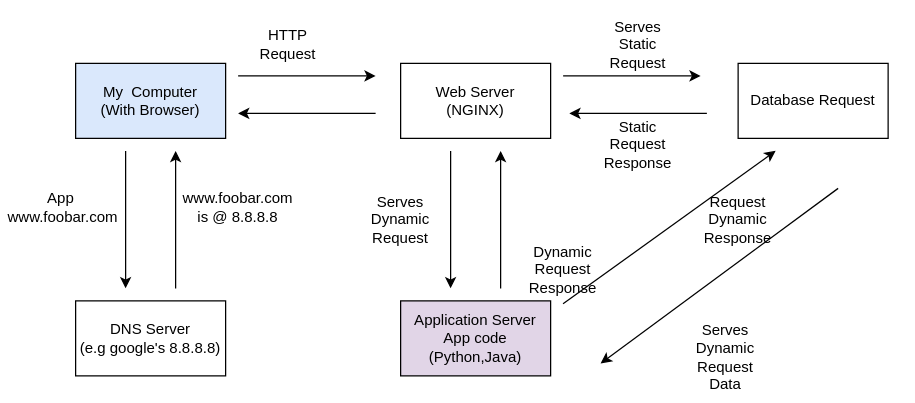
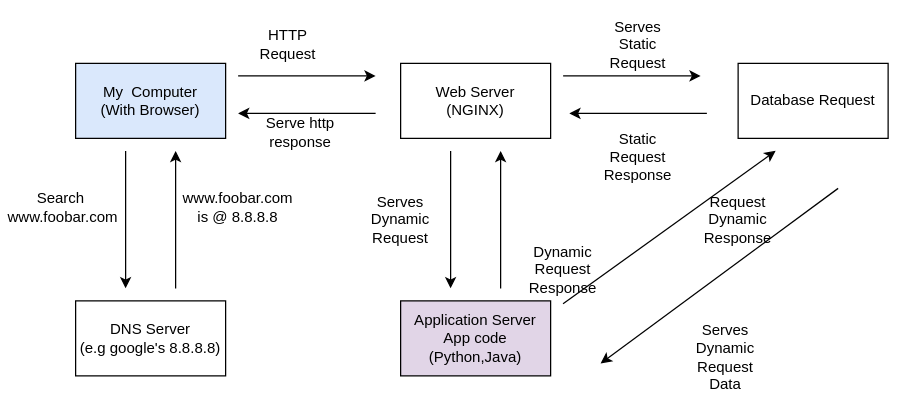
node "Serve http response": added
node "Static Request Response": moved (638, 144) -> (638, 157)
node "App www.foobar.com": label "App www.foobar.com" -> "Search www.foobar.com"
